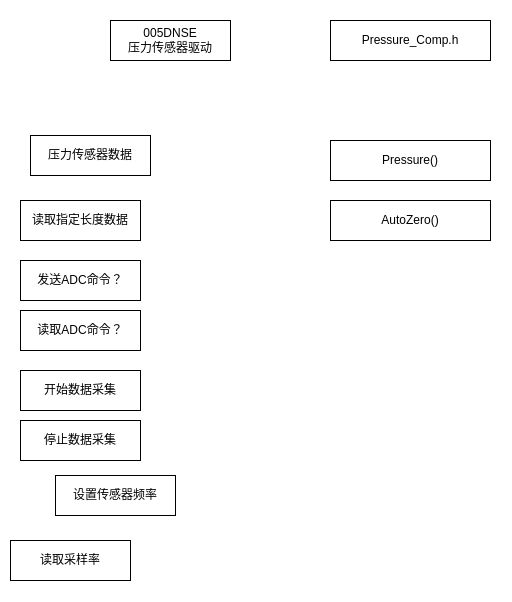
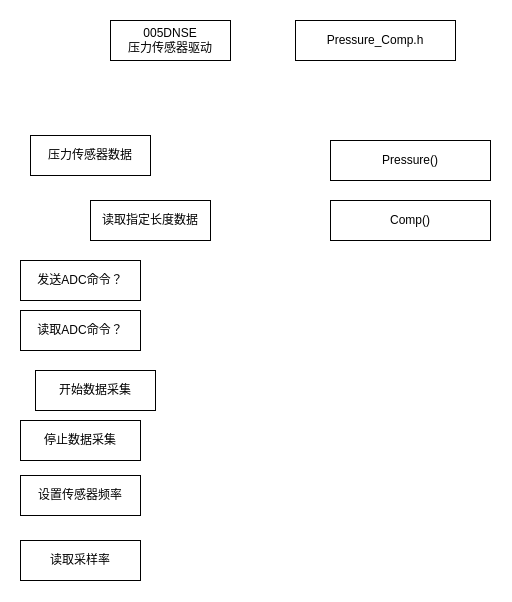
node "Pressure_Comp.h": moved (411, 41) -> (376, 41)
node "读取指定长度数据": moved (81, 221) -> (151, 221)
node "AutoZero()": label "AutoZero()" -> "Comp()"
node "开始数据采集": moved (81, 391) -> (96, 391)
node "设置传感器频率": moved (116, 496) -> (81, 496)
node "读取采样率": moved (71, 561) -> (81, 561)
